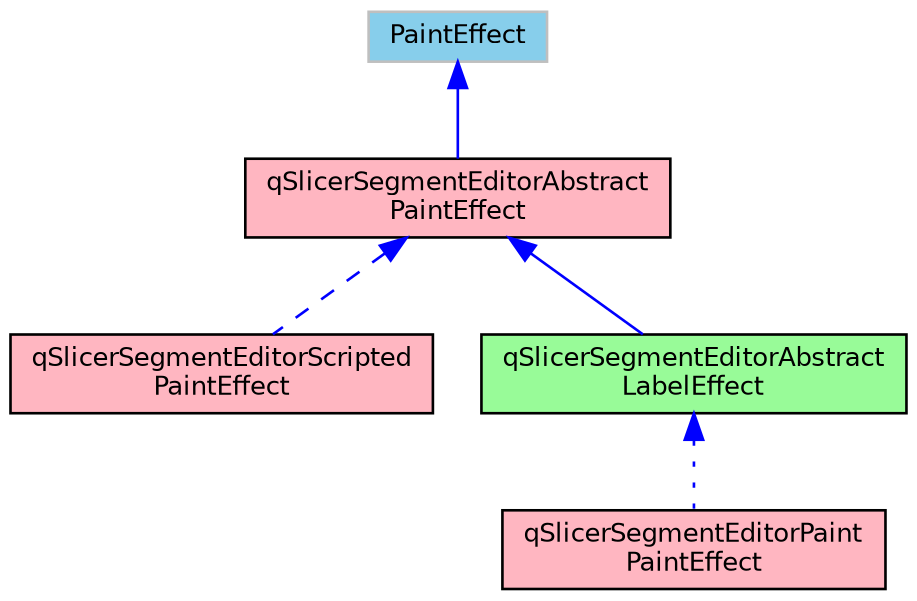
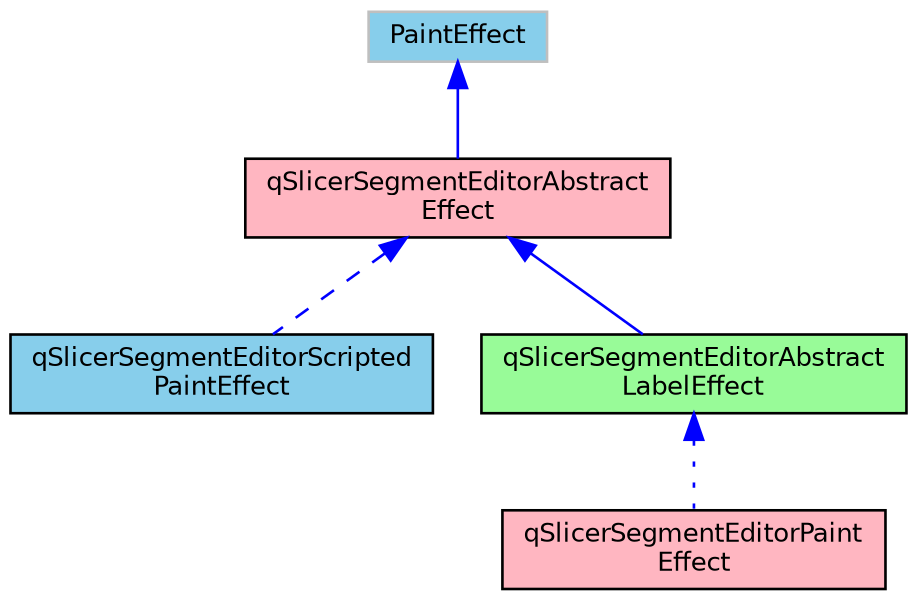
node "qSlicerSegmentEditorAbstract PaintEffect": label "qSlicerSegmentEditorAbstract PaintEffect" -> "qSlicerSegmentEditorAbstract Effect"
node "qSlicerSegmentEditorScripted PaintEffect": fillcolor lightpink -> skyblue
node "qSlicerSegmentEditorPaint PaintEffect": label "qSlicerSegmentEditorPaint PaintEffect" -> "qSlicerSegmentEditorPaint Effect"
